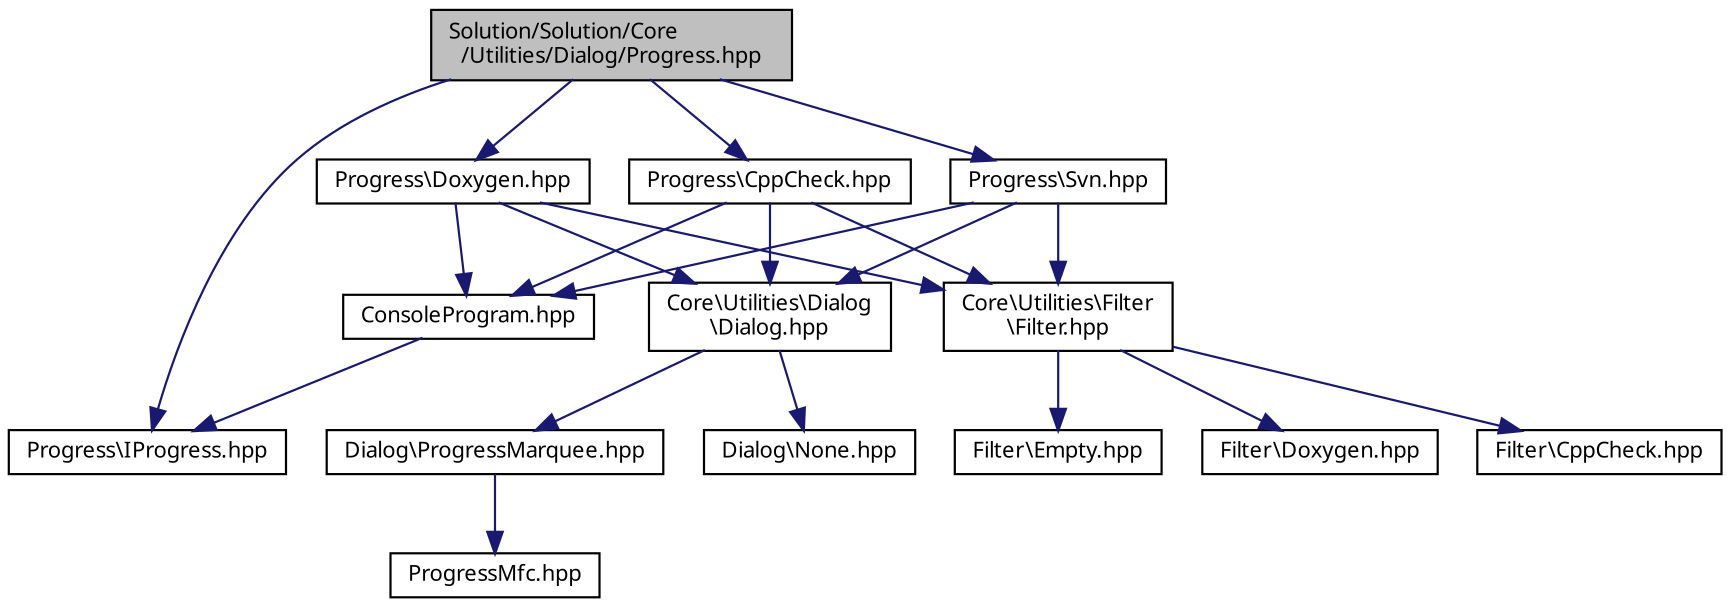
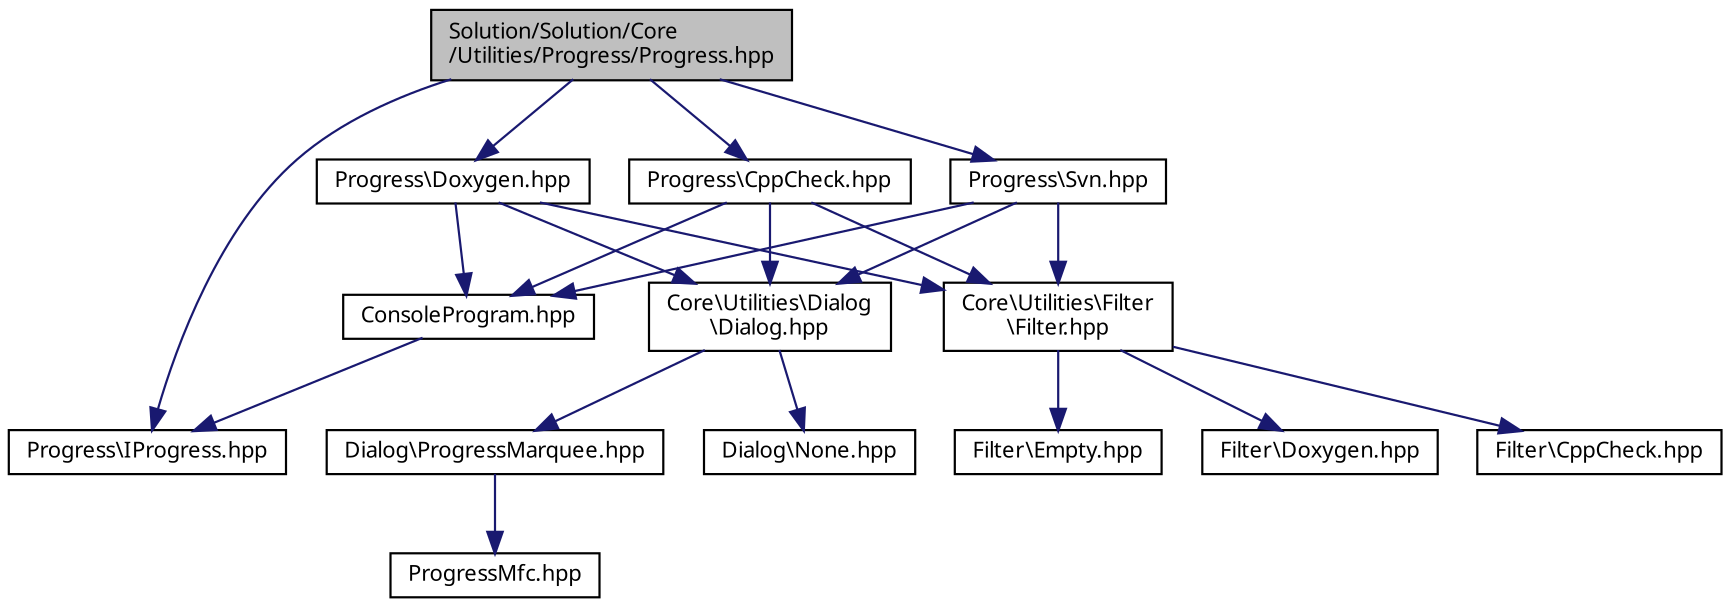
node "Solution/Solution/Core /Utilities/Dialog/Progress.hpp": label "Solution/Solution/Core /Utilities/Dialog/Progress.hpp" -> "Solution/Solution/Core /Utilities/Progress/Progress.hpp"
